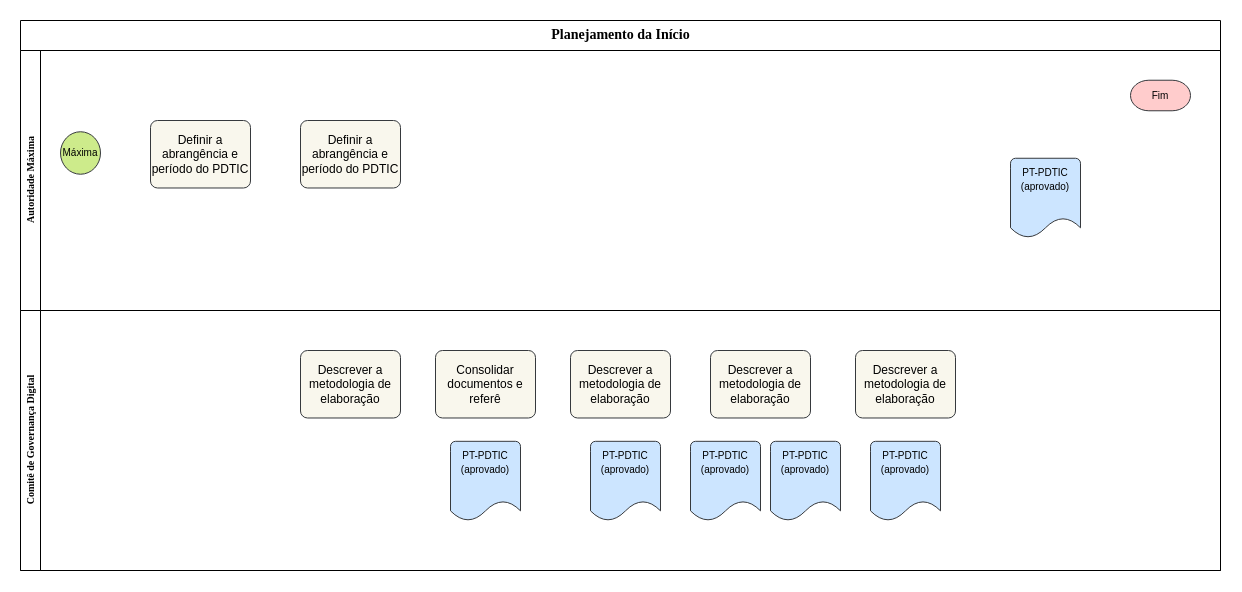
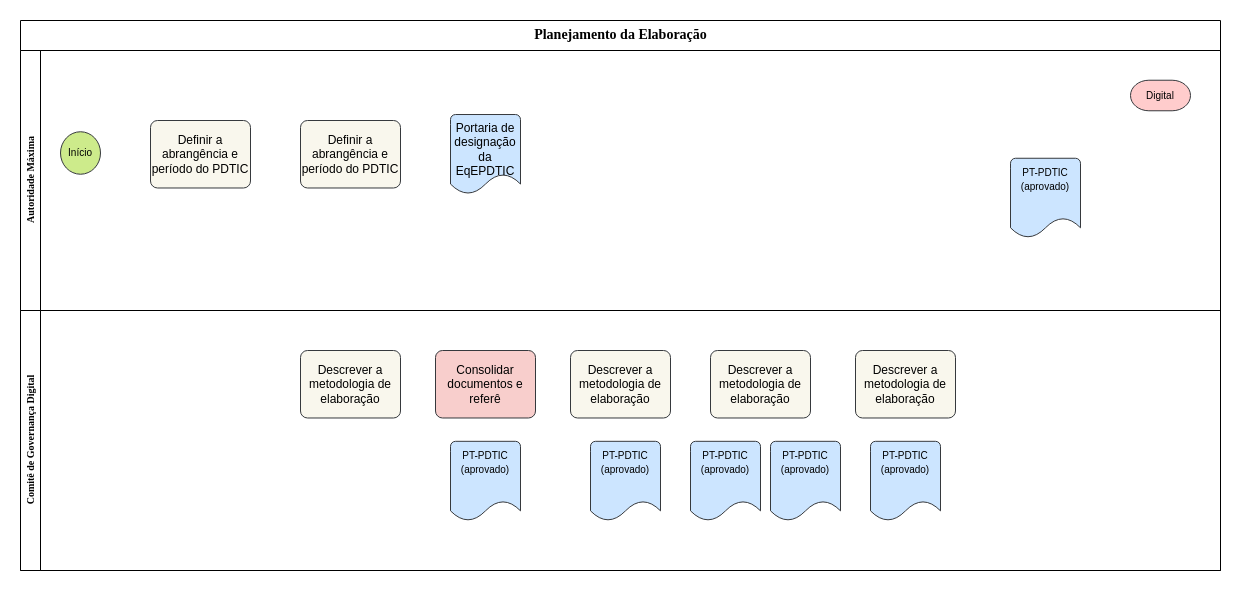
node "Planejamento da Início": label "Planejamento da Início" -> "Planejamento da Elaboração"
node "Fim": label "Fim" -> "Digital"
node "Máxima": label "Máxima" -> "Início"
node "Portaria de designação da EqEPDTIC": added
node "Consolidar documentos e referê": fillcolor #f9f7ed -> #f8cecc
